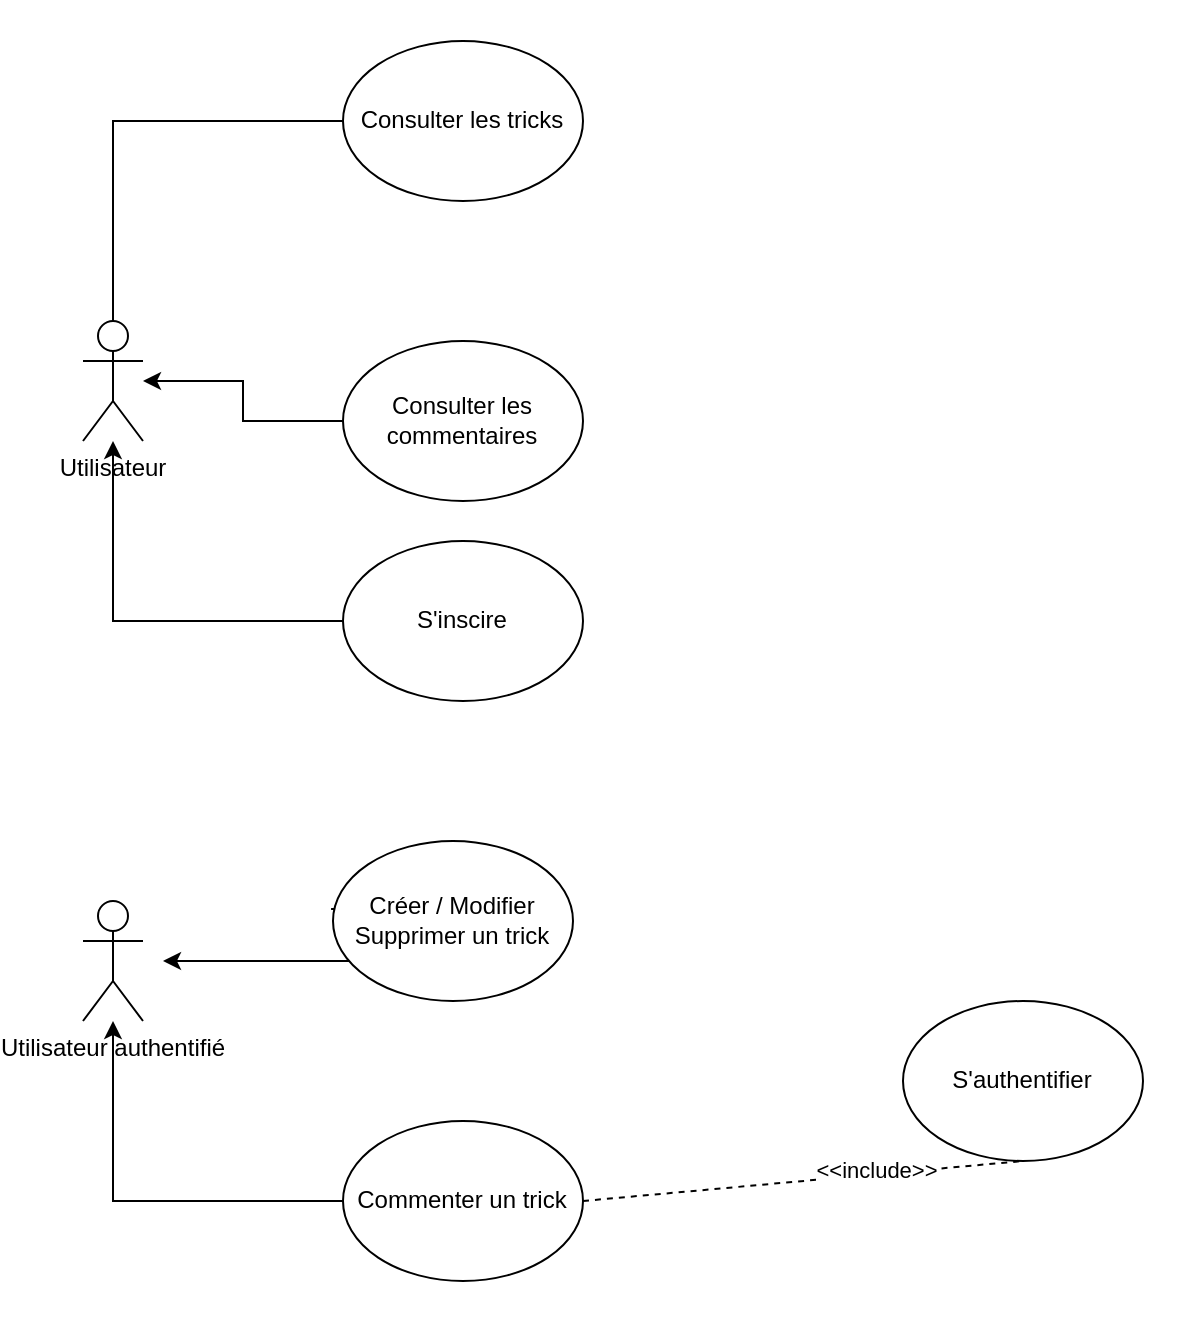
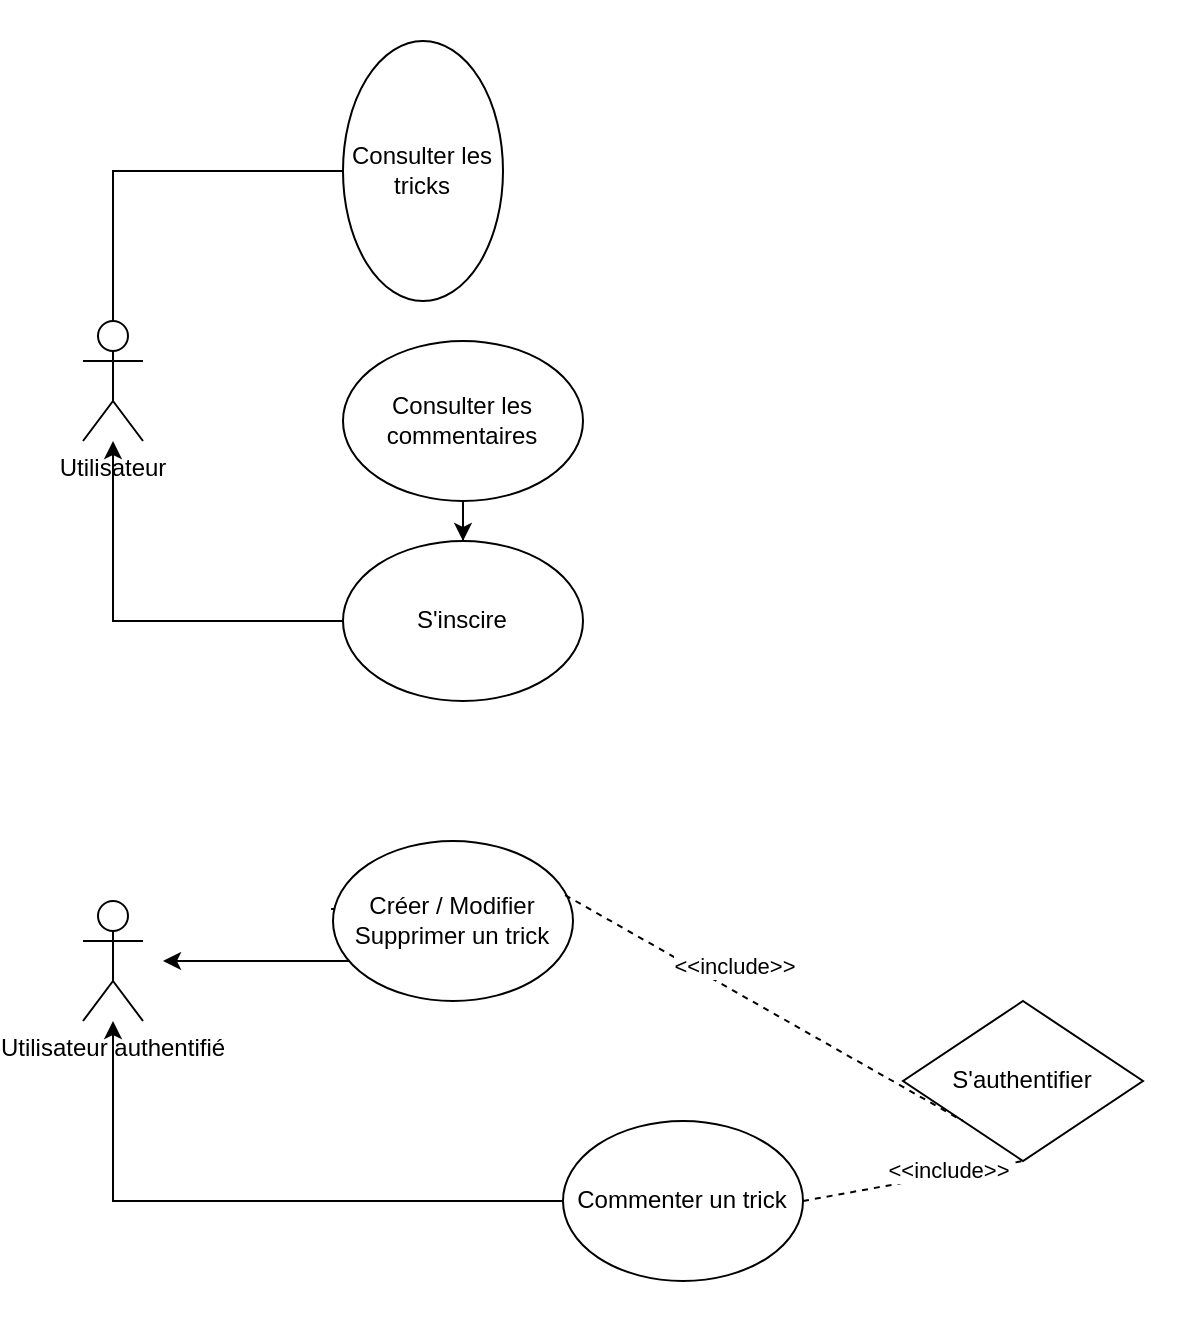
node "Consulter les tricks": size 240x160 -> 160x260
edge "Consulter les commentaires" -> "Utilisateur": now "Consulter les commentaires" -> "S'inscire"
edge "Créer / Modifier Supprimer un trick" -- "S'authentifier": added, label "<<include>>"
node "S'authentifier": shape ellipse -> diamond
node "Commenter un trick": moved (463, 1201) -> (683, 1201)
